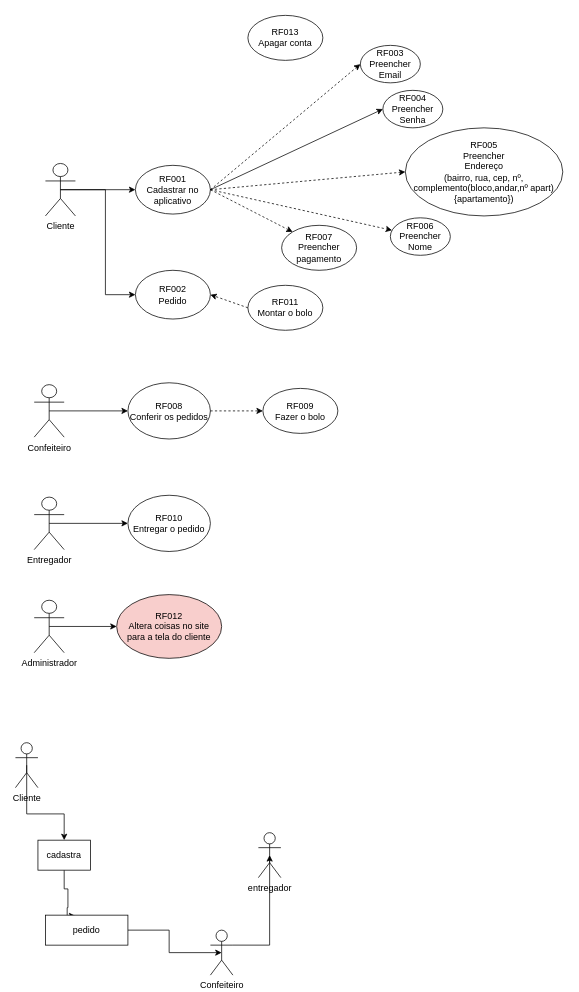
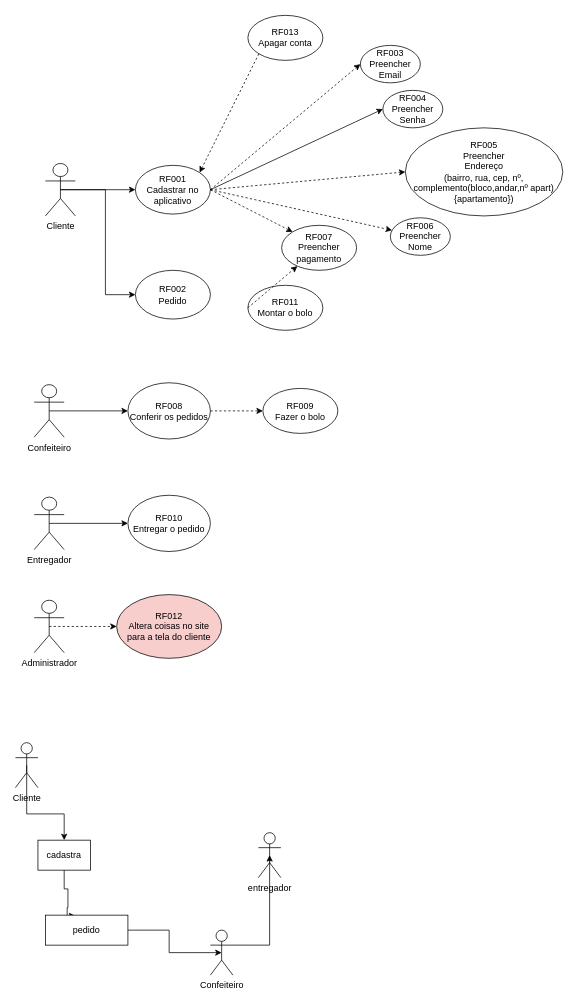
edge "RF013 Apagar conta" -> "RF001 Cadastrar no aplicativo": added
edge "RF011 Montar o bolo" -> "RF002 Pedido": now "RF011 Montar o bolo" -> "RF007 Preencher pagamento"
edge "Administrador" -> "RF012 Altera coisas no site para a tela do cliente": style solid -> dashed
